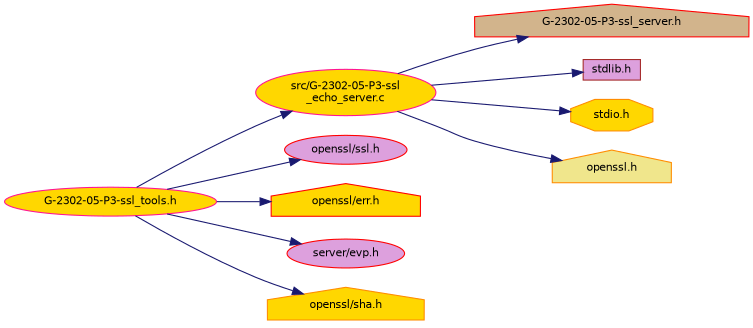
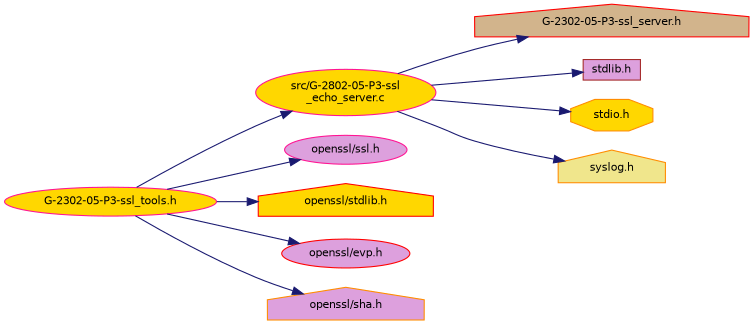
node "src/G-2302-05-P3-ssl _echo_server.c": label "src/G-2302-05-P3-ssl _echo_server.c" -> "src/G-2802-05-P3-ssl _echo_server.c"
node "openssl/ssl.h": color red -> deeppink
node "openssl.h": label "openssl.h" -> "syslog.h"
node "openssl/err.h": label "openssl/err.h" -> "openssl/stdlib.h"
node "server/evp.h": label "server/evp.h" -> "openssl/evp.h"
node "openssl/sha.h": fillcolor gold -> plum
